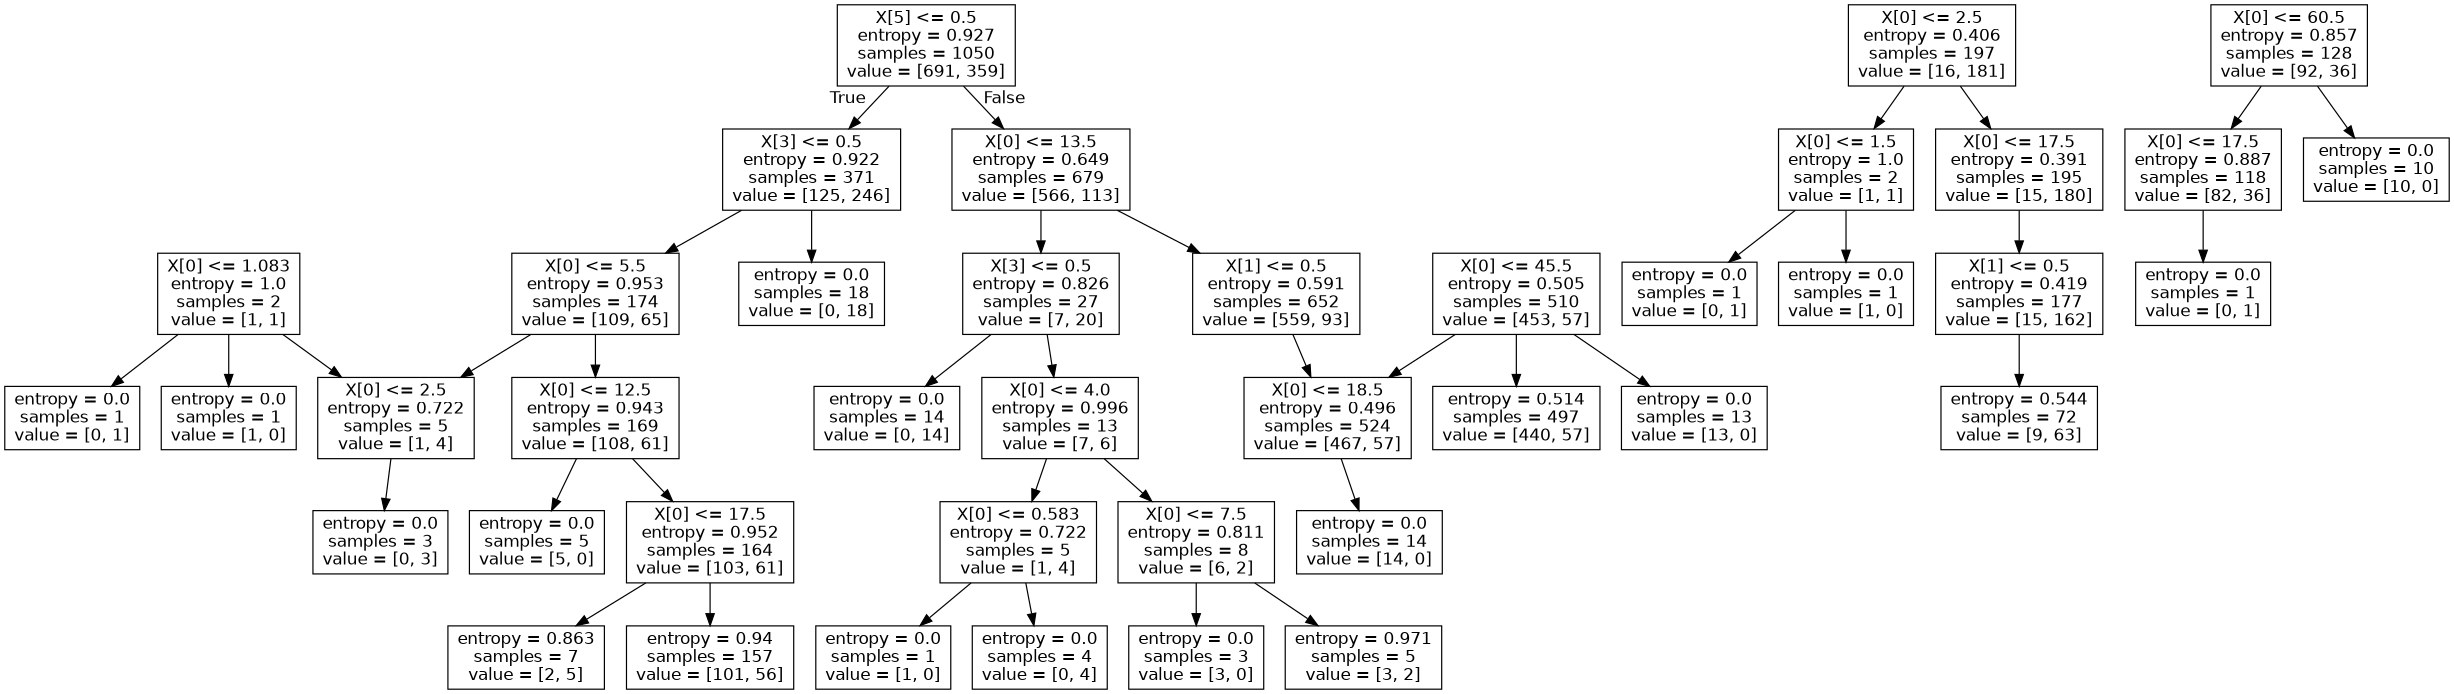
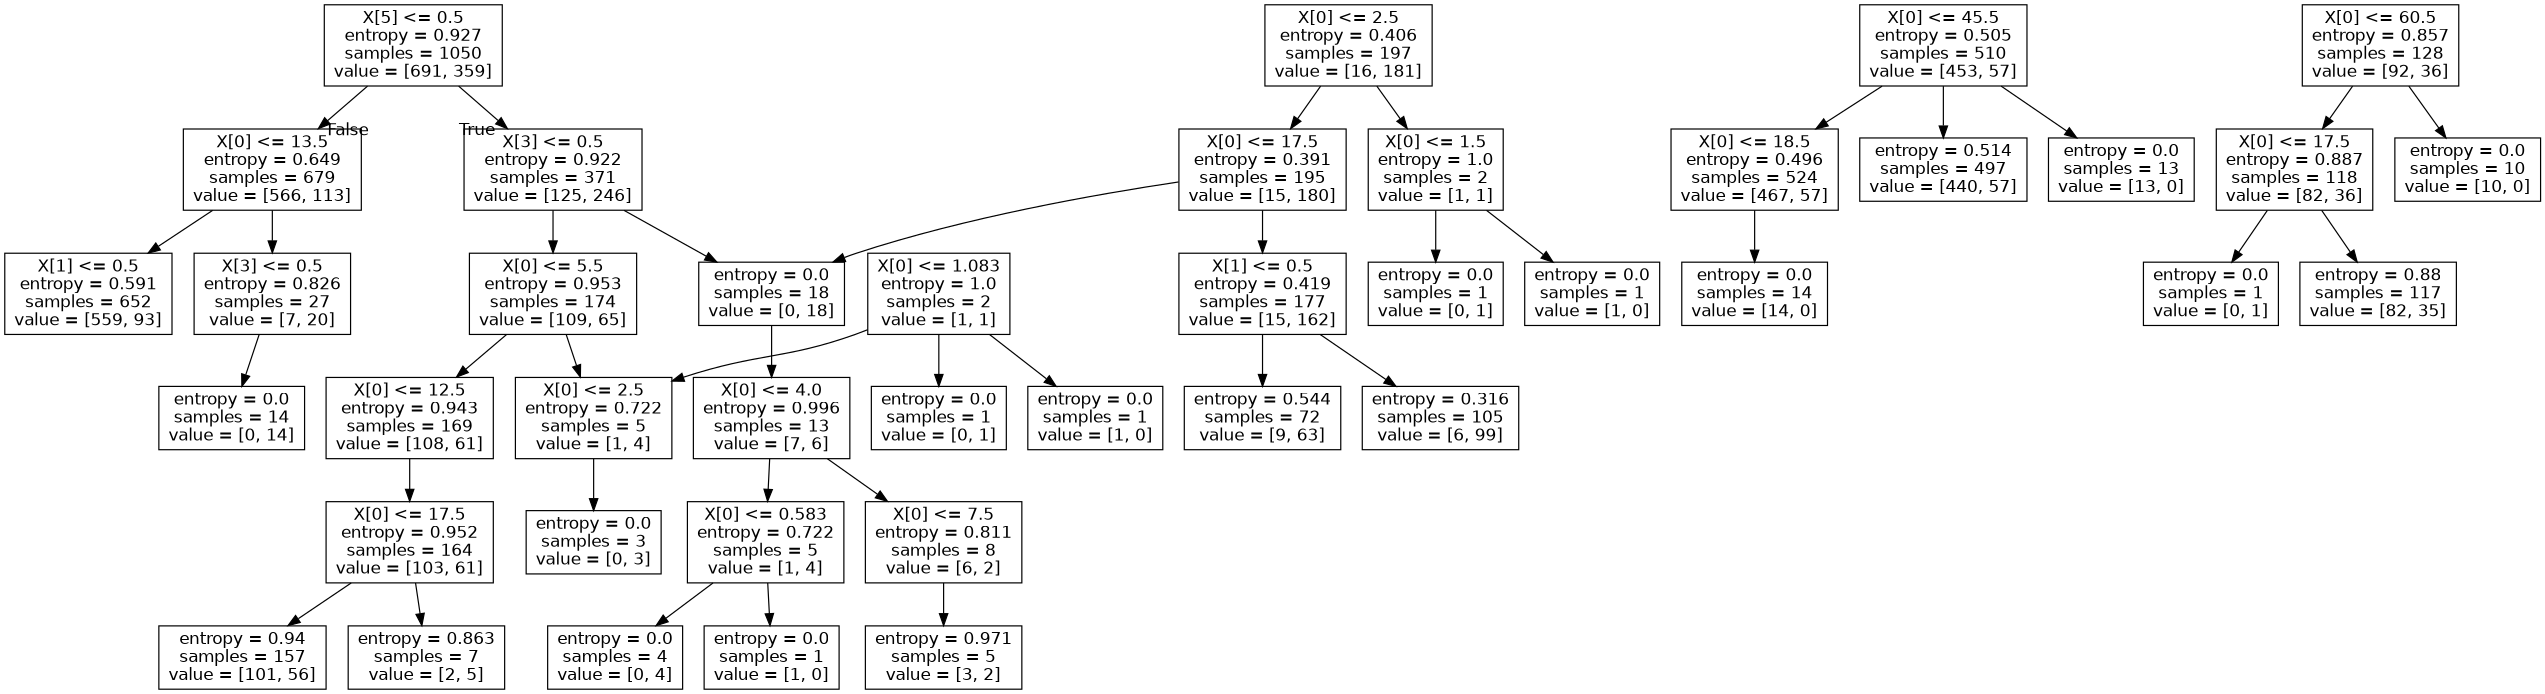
edge "X[0] <= 17.5 entropy = 0.391 samples = 195 value = [15, 180]" -> "entropy = 0.0 samples = 18 value = [0, 18]": added
node "entropy = 0.88 samples = 117 value = [82, 35]": added
edge "X[3] <= 0.5 entropy = 0.826 samples = 27 value = [7, 20]" -> "X[0] <= 4.0 entropy = 0.996 samples = 13 value = [7, 6]": now "entropy = 0.0 samples = 18 value = [0, 18]" -> "X[0] <= 4.0 entropy = 0.996 samples = 13 value = [7, 6]"
edge "X[1] <= 0.5 entropy = 0.591 samples = 652 value = [559, 93]" -> "X[0] <= 18.5 entropy = 0.496 samples = 524 value = [467, 57]": removed
node "entropy = 0.316 samples = 105 value = [6, 99]": added
node "entropy = 0.0 samples = 5 value = [5, 0]": removed
node "entropy = 0.0 samples = 3 value = [3, 0]": removed
